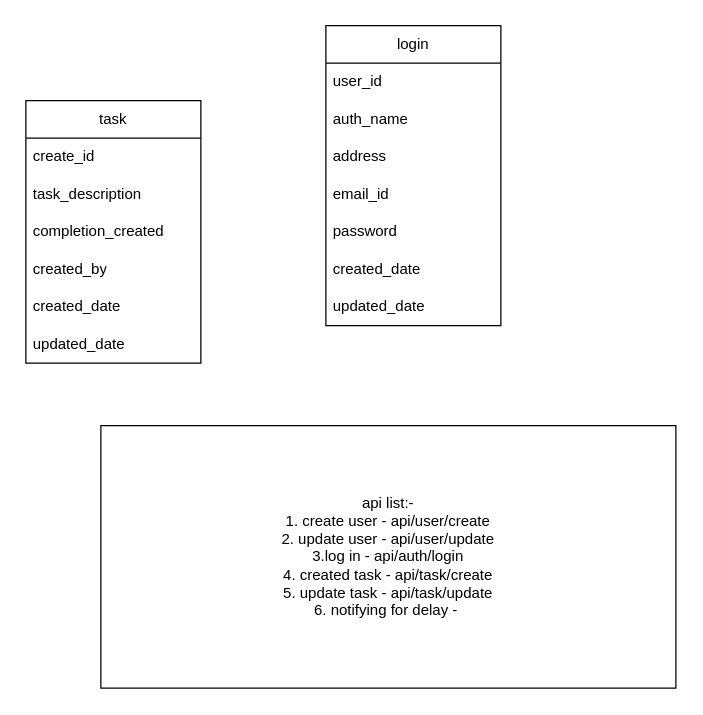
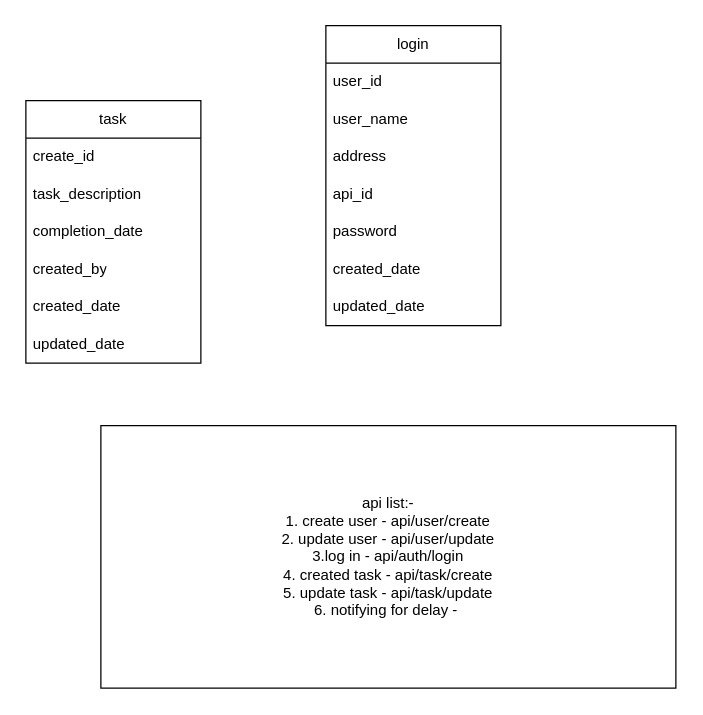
node "auth_name": label "auth_name" -> "user_name"
node "email_id": label "email_id" -> "api_id"
node "completion_created": label "completion_created" -> "completion_date"
